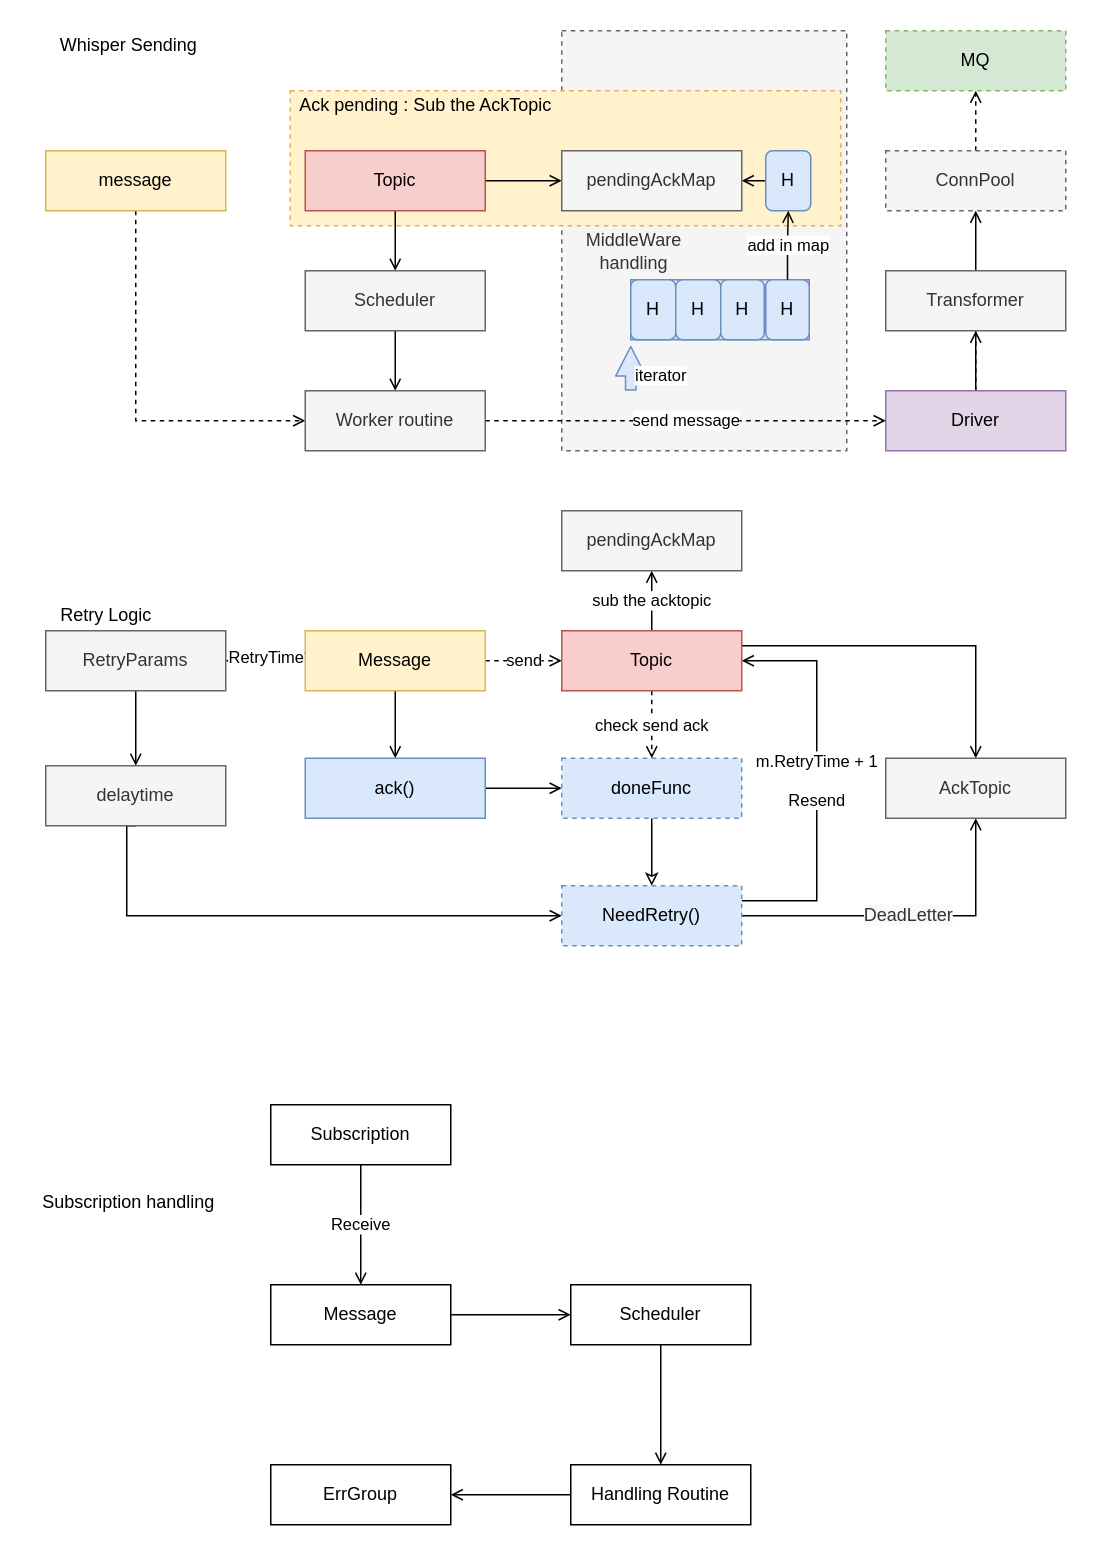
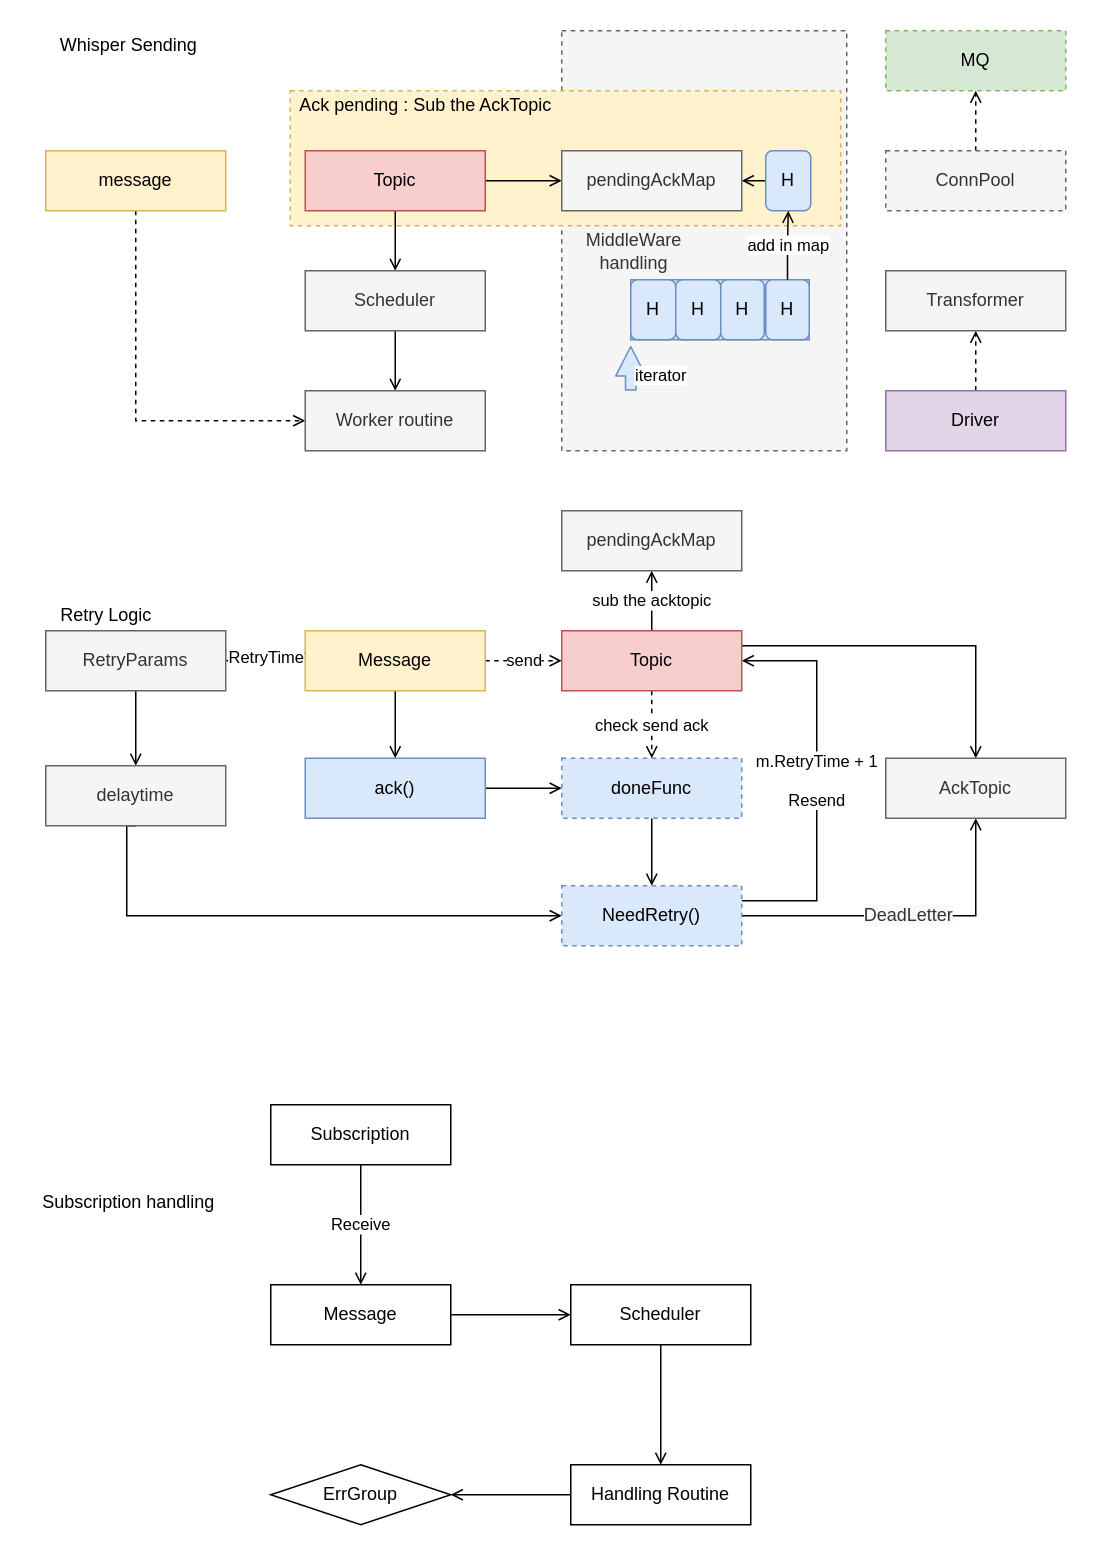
edge "Driver" -> "ConnPool": removed
edge "Worker routine" -> "Driver": removed, label "send message"
edge "doneFunc" -> "NeedRetry()": arrowhead classic -> open
node "ErrGroup": shape rectangle -> diamond
